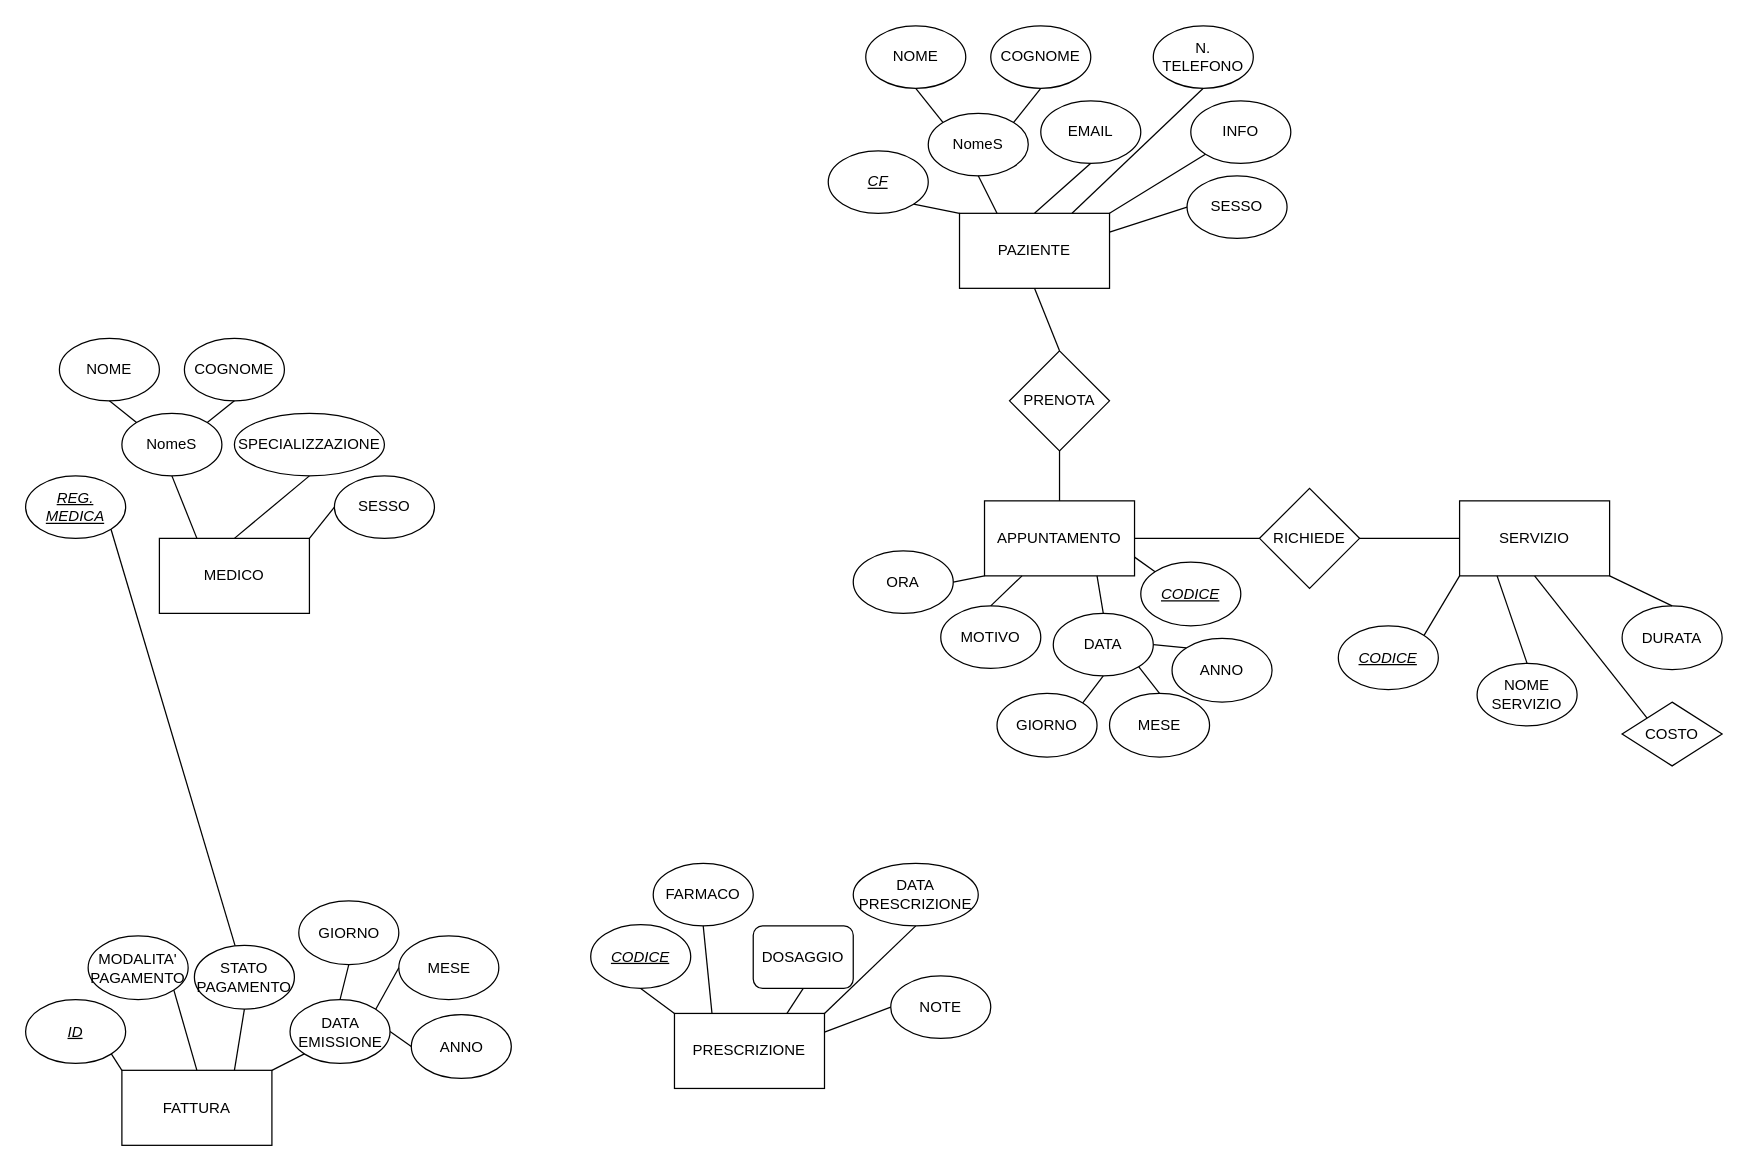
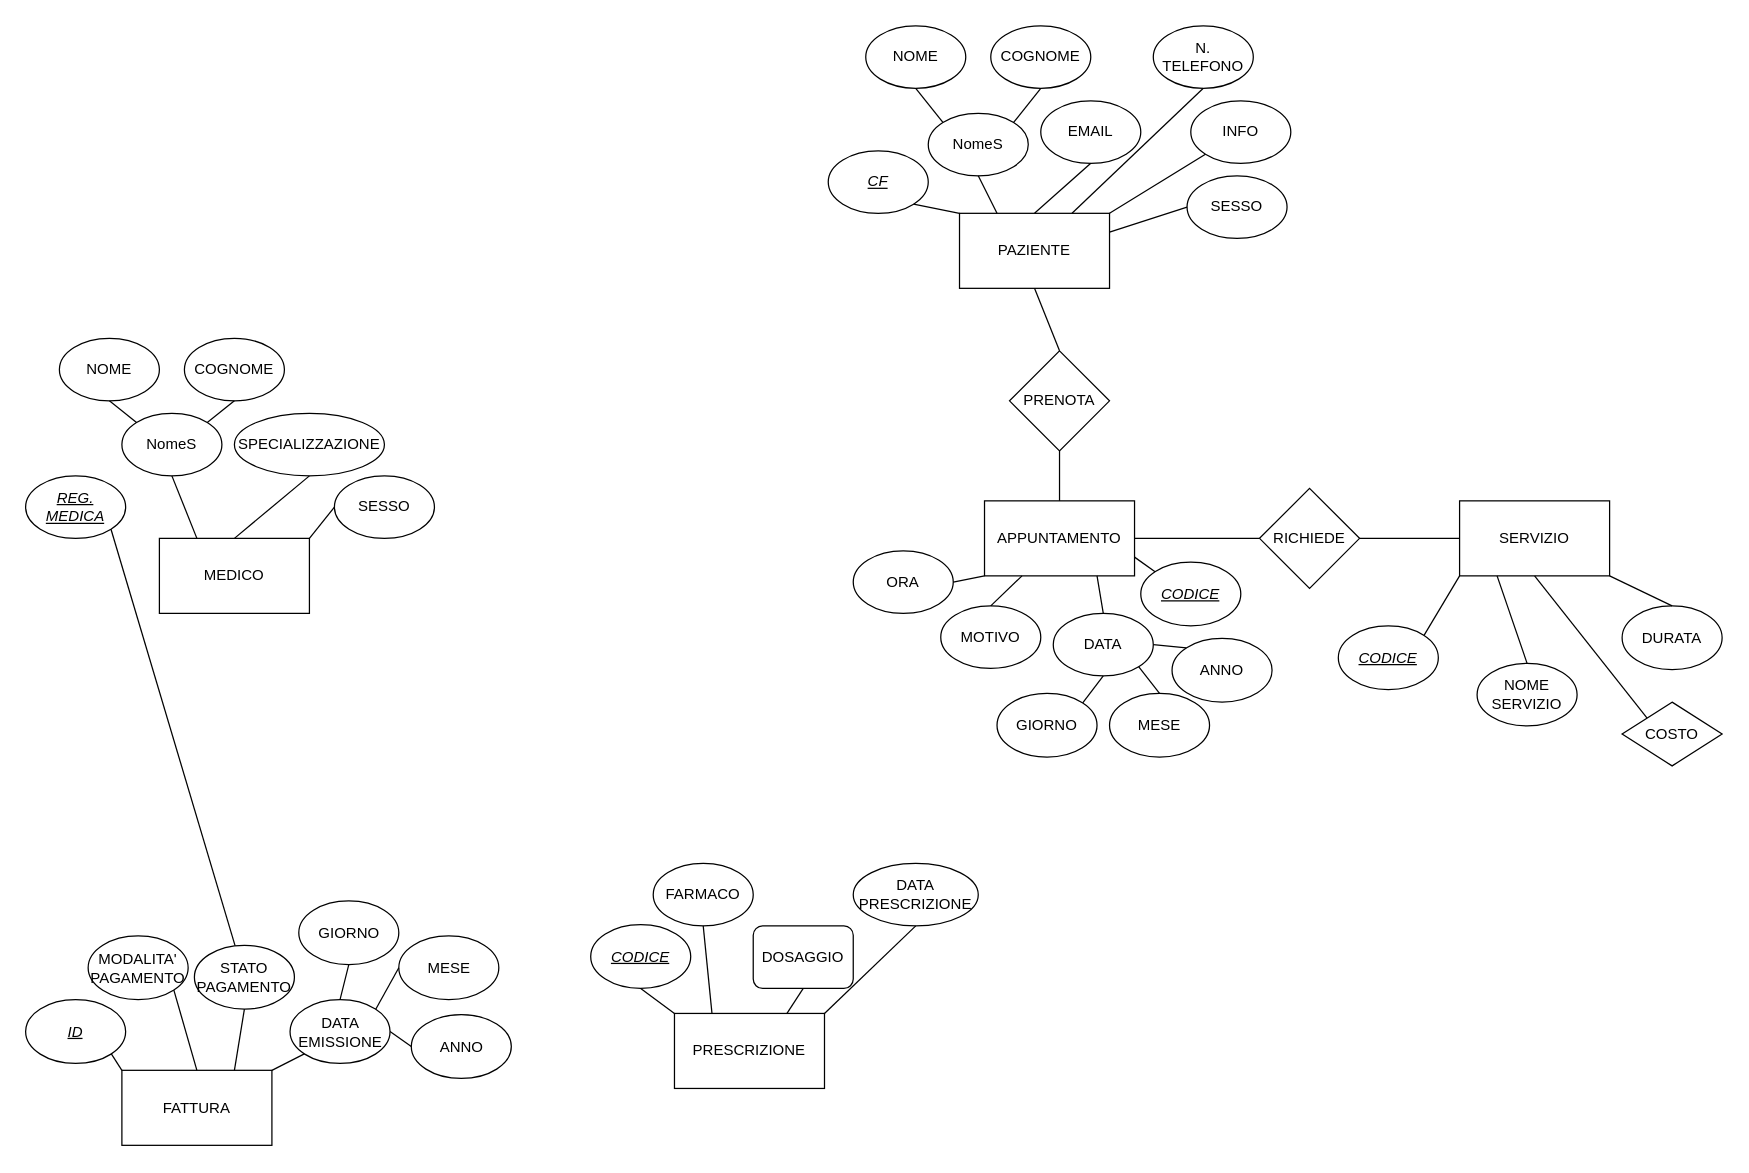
node "NOTE": removed
edge "NOTE" -- "PRESCRIZIONE": removed
